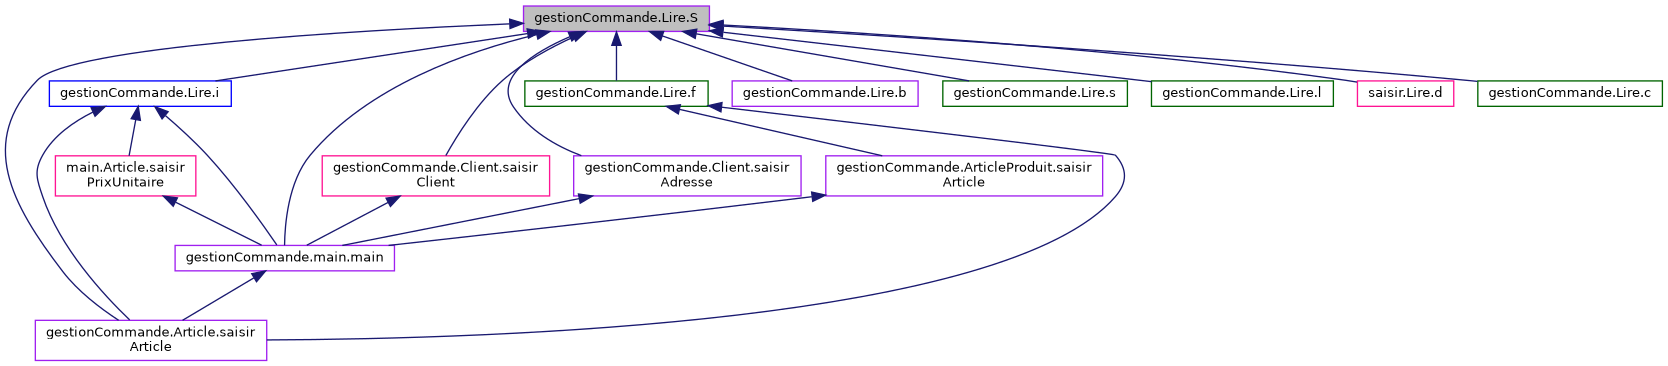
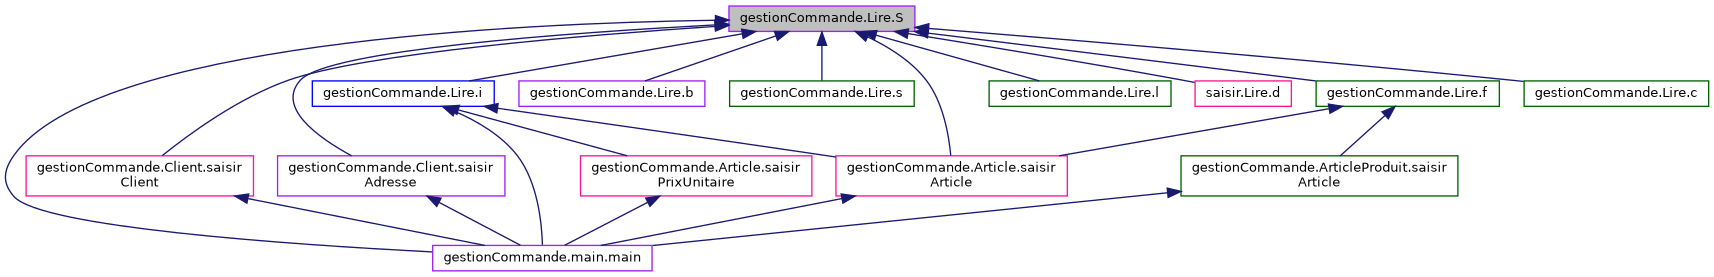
node "main.Article.saisir PrixUnitaire": label "main.Article.saisir PrixUnitaire" -> "gestionCommande.Article.saisir PrixUnitaire"
node "gestionCommande.ArticleProduit.saisir Article": color purple -> darkgreen
edge "gestionCommande.Article.saisir Article" -> "gestionCommande.main.main": reversed
node "gestionCommande.Article.saisir Article": color purple -> deeppink
